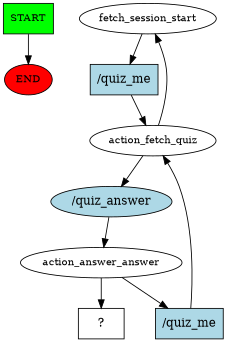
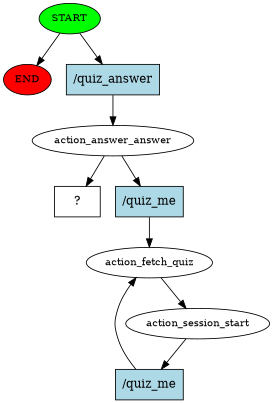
node "START": shape box -> ellipse
node "fetch_session_start": label "fetch_session_start" -> "action_session_start"
edge "action_fetch_quiz" -> "/quiz_answer": now "START" -> "/quiz_answer"
node "/quiz_answer": shape ellipse -> box
